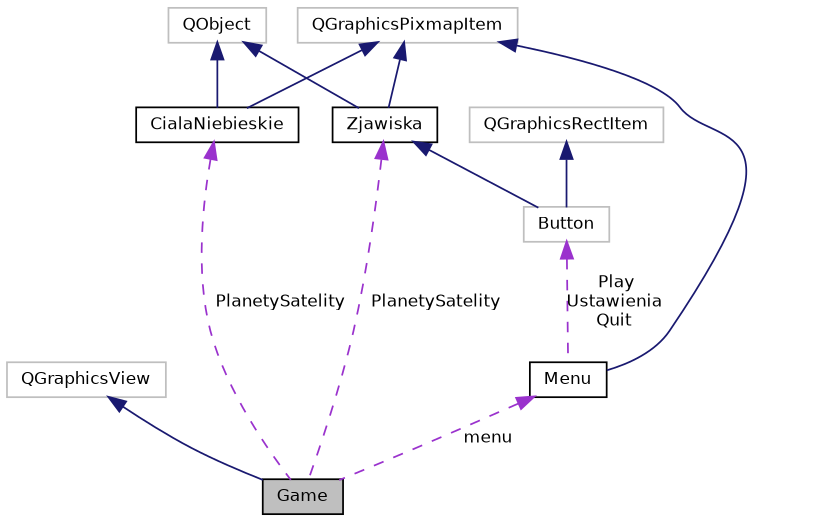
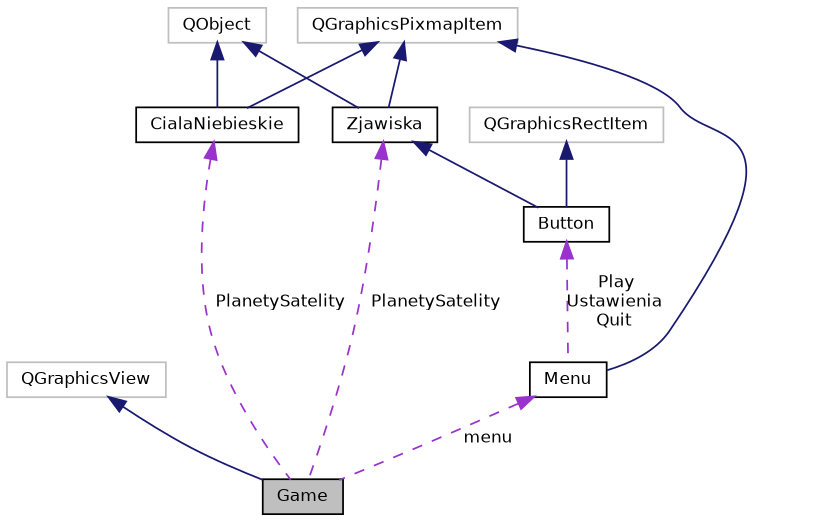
node "Button": color grey75 -> black
